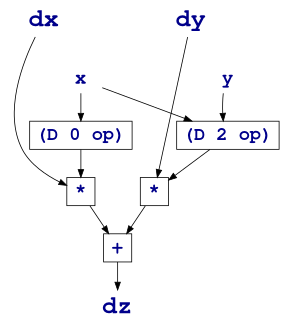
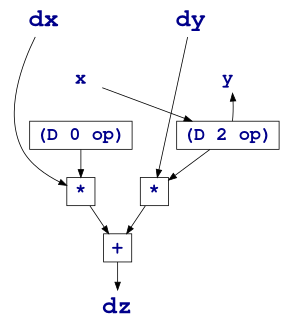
edge "x" -> "(D 0 op)": removed
edge "y" -> "(D 2 op)": reversed
